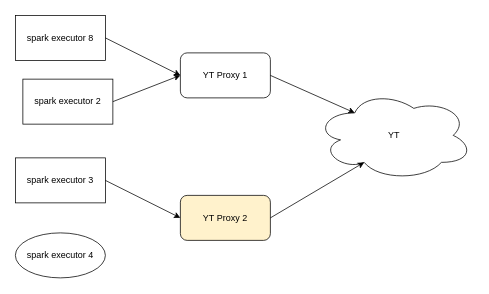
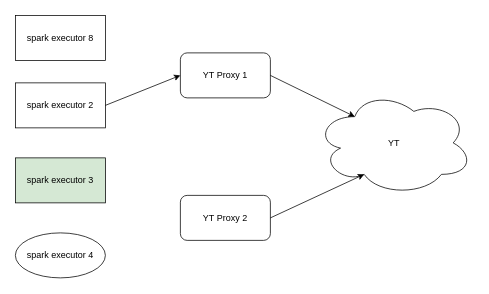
edge "spark executor 8" -> "YT Proxy 1": removed
node "spark executor 2": moved (68, 102) -> (60, 105)
node "YT": size 158x90 -> 158x105
node "spark executor 3": fillcolor #ffffff -> #d5e8d4
edge "spark executor 3" -> "YT Proxy 2": removed
node "YT Proxy 2": fillcolor #fff2cc -> #ffffff
